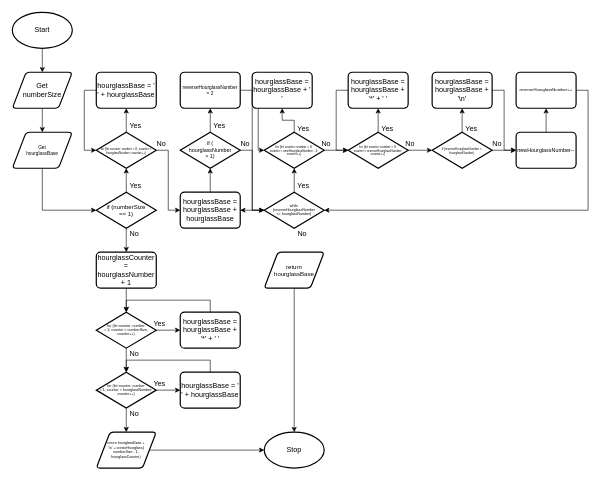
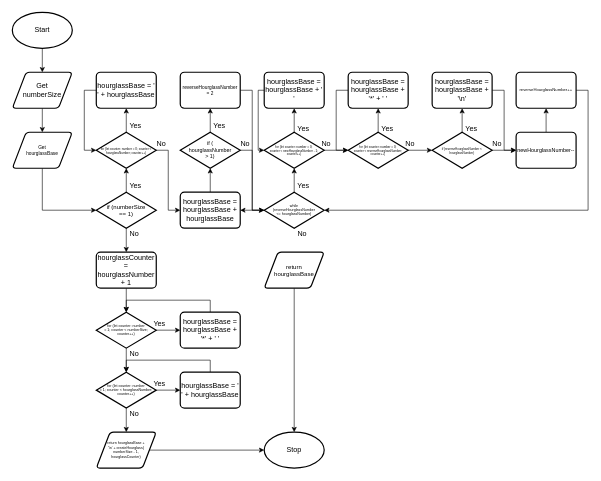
node "hourglassBase = hourglassBase + ' '": moved (282, 90) -> (294, 90)
